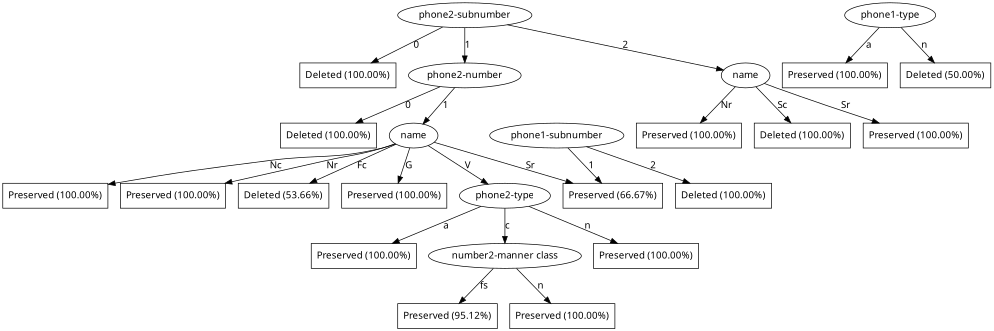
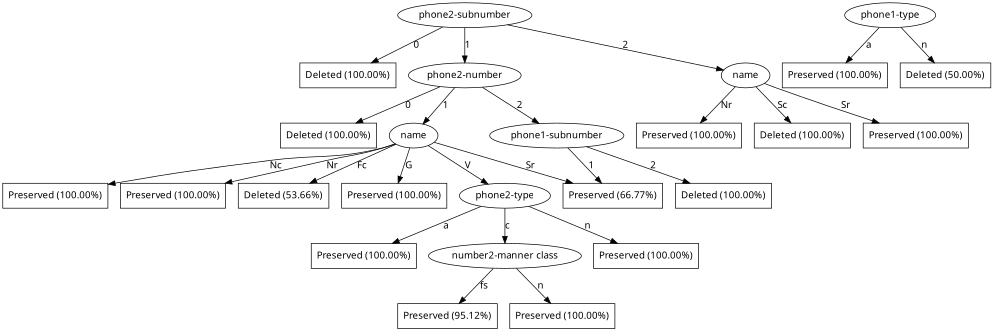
edge "phone2-number" -> "phone1-subnumber": added, label "2"
node "Preserved (66.67%)": label "Preserved (66.67%)" -> "Preserved (66.77%)"
